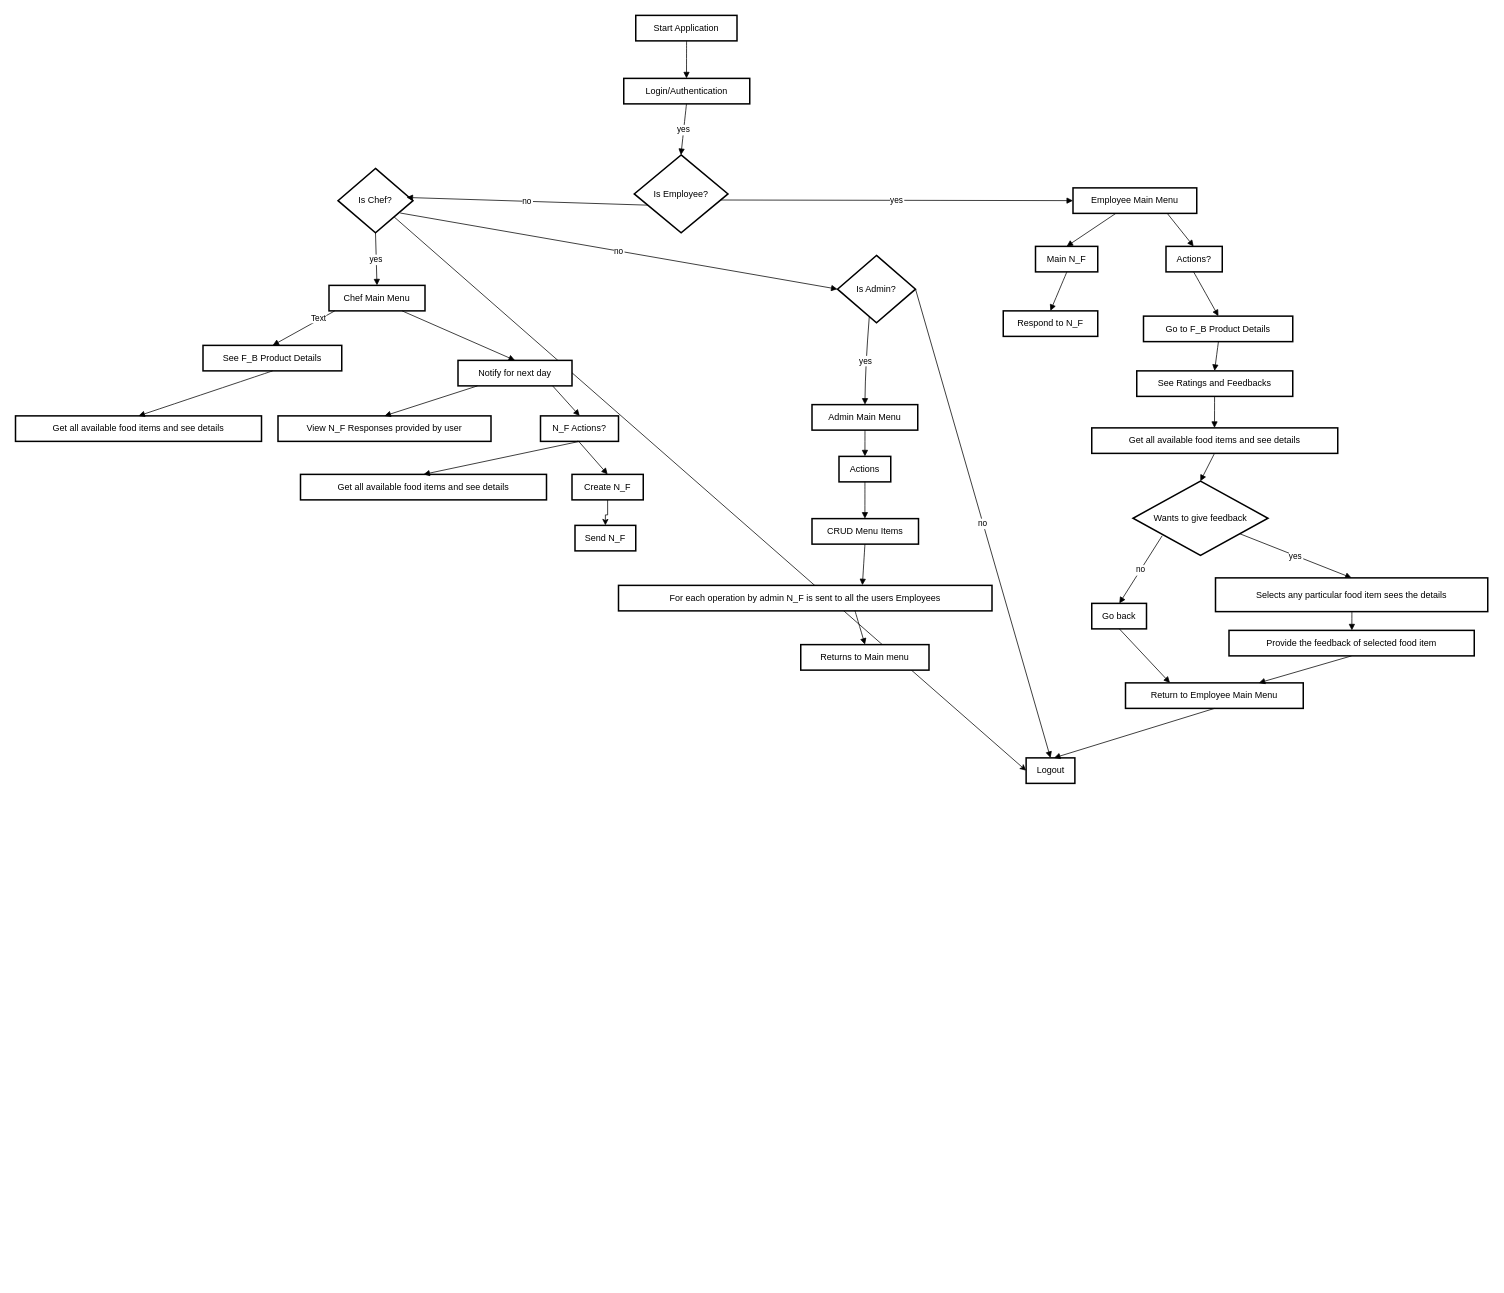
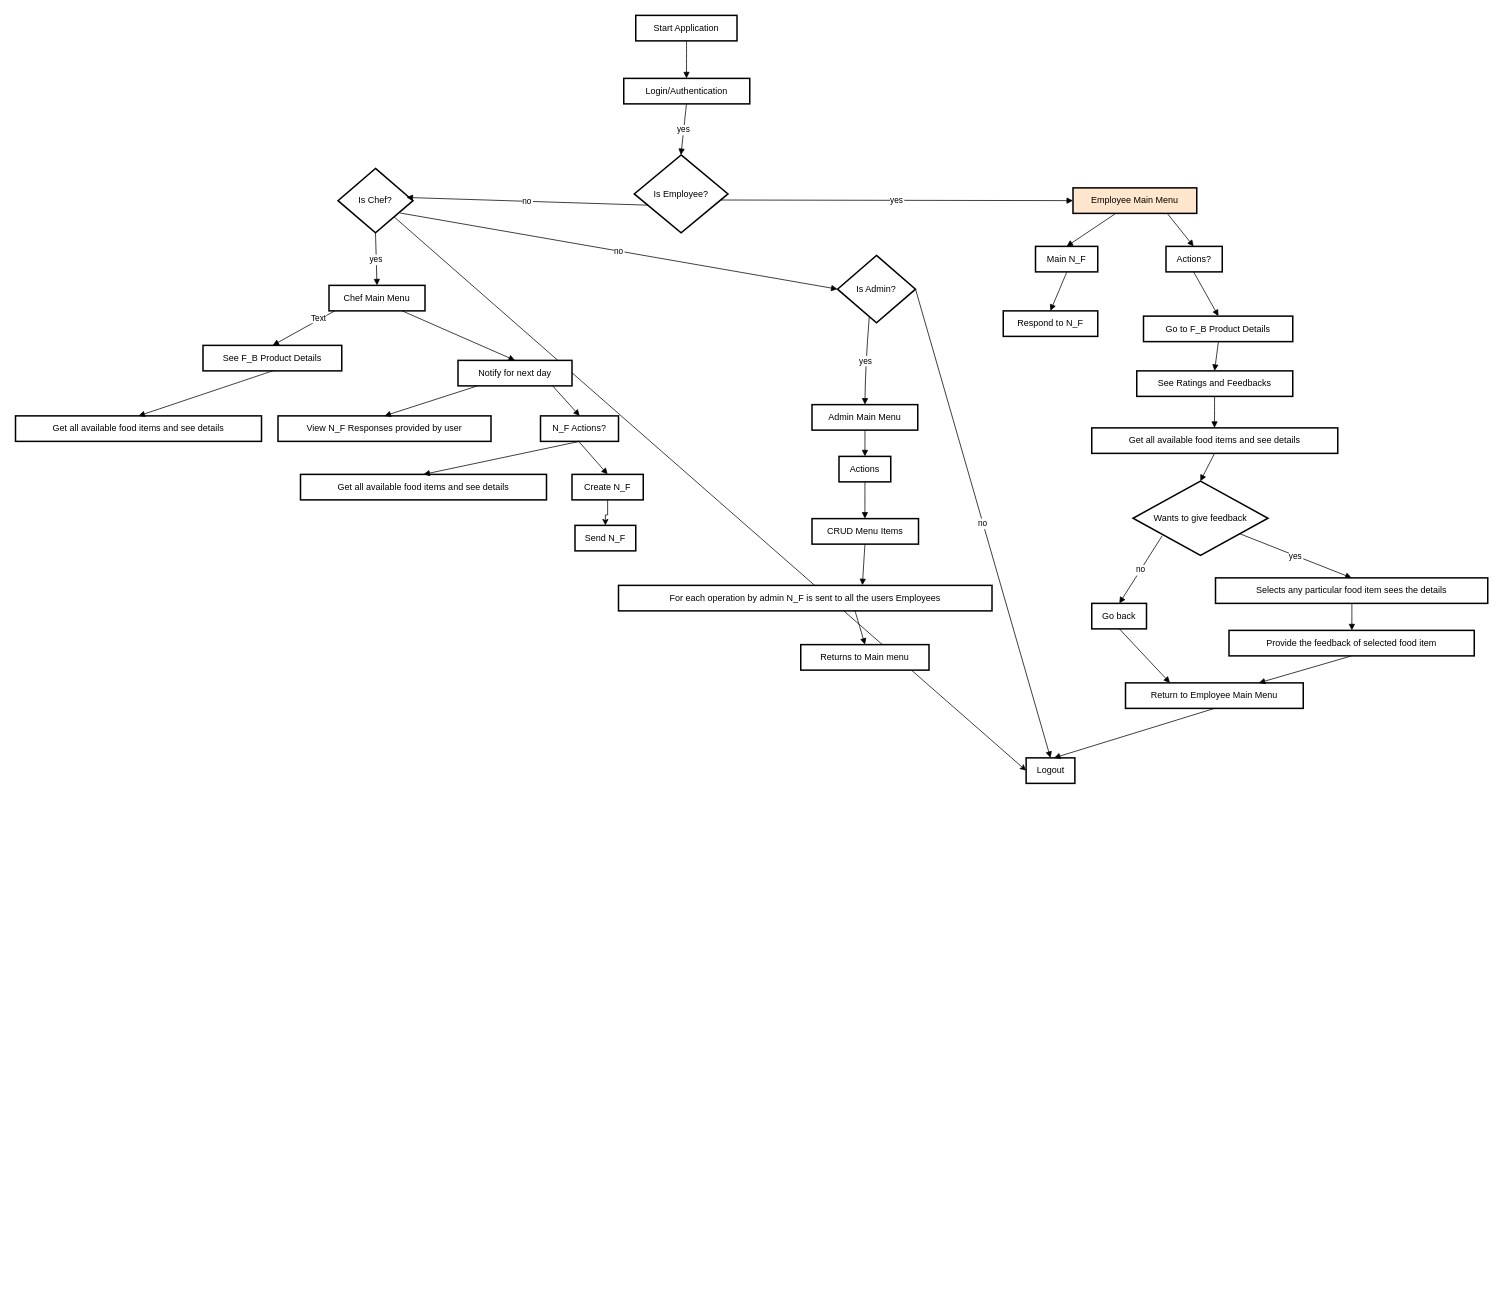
node "Employee Main Menu": fillcolor #ffffff -> #ffe6cc
node "Selects any particular food item sees the details": size 272x34 -> 272x26
